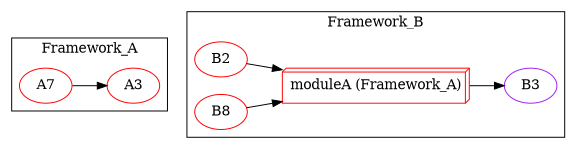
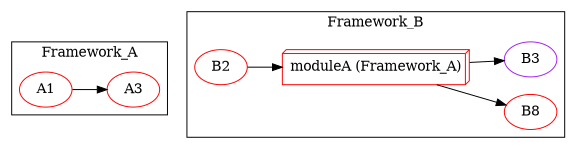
node "A7": label "A7" -> "A1"
edge "B8" -> "moduleA (Framework_A)": reversed
